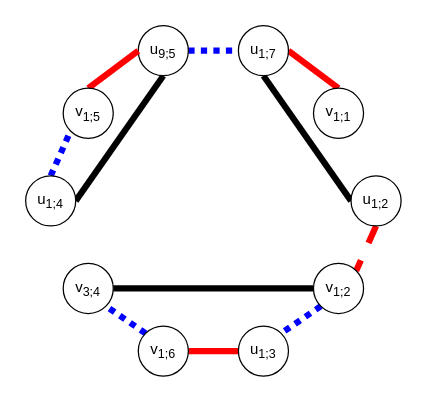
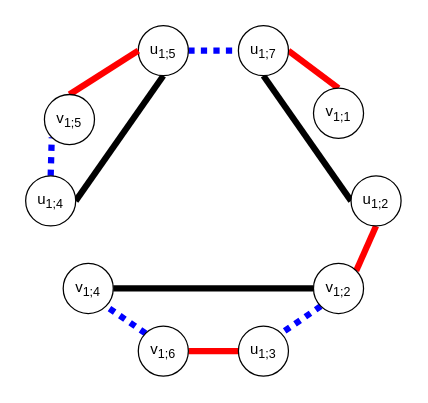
node "u9;5": label "u9;5" -> "u1;5"
node "v1;5": moved (88, 113) -> (69, 119)
edge "u1;2" -- "v1;2": style dashed -> solid
node "v3;4": label "v3;4" -> "v1;4"
